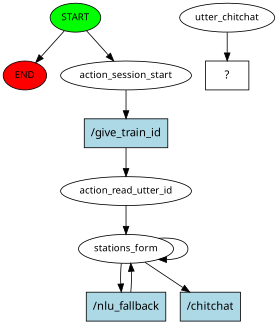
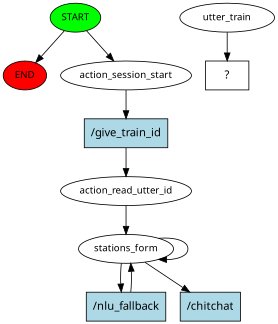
node "utter_chitchat": label "utter_chitchat" -> "utter_train"
